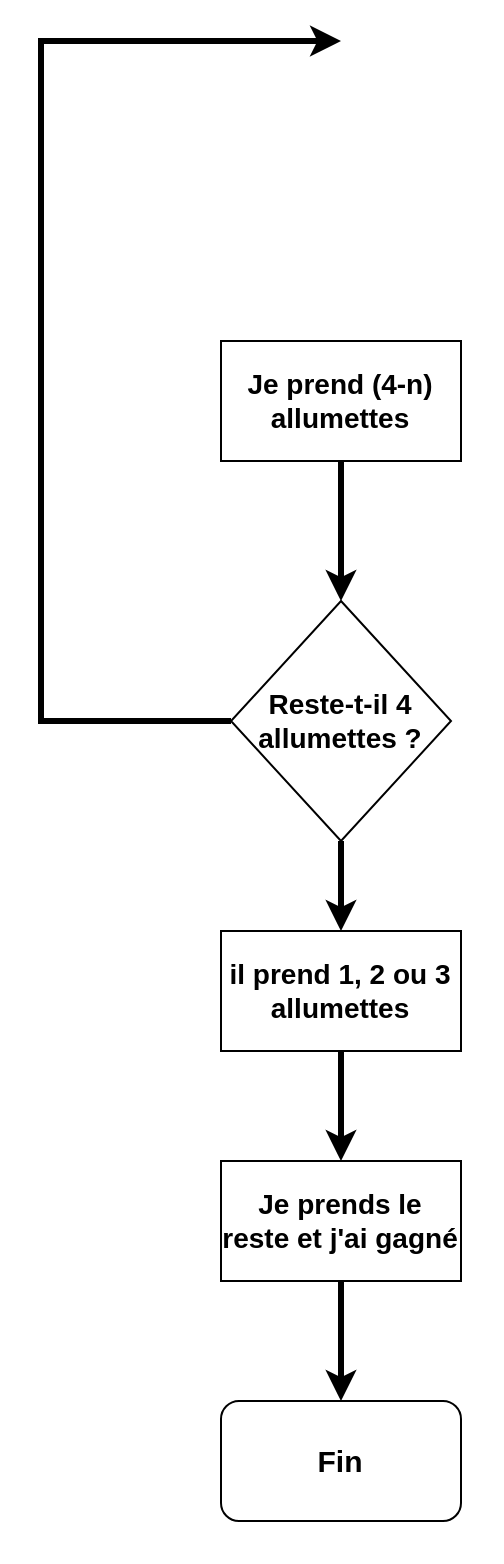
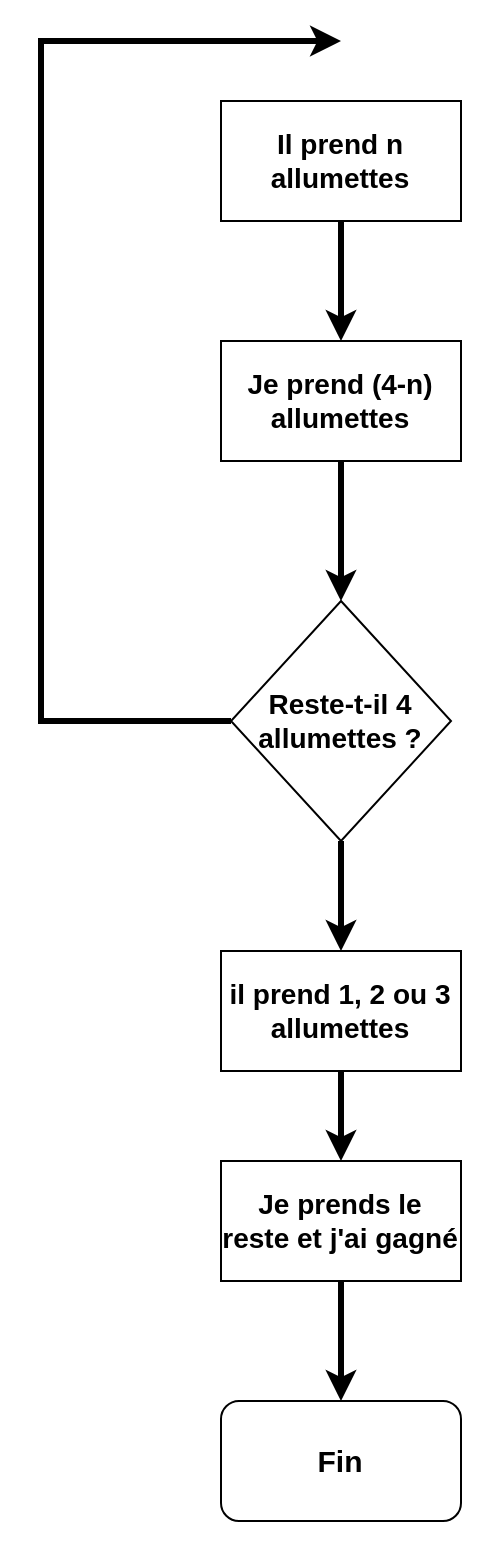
node "Il prend n allumettes": added
edge "Il prend n allumettes" -> "Je prend (4-n) allumettes": added
node "il prend 1, 2 ou 3 allumettes": moved (341, 991) -> (341, 1011)
